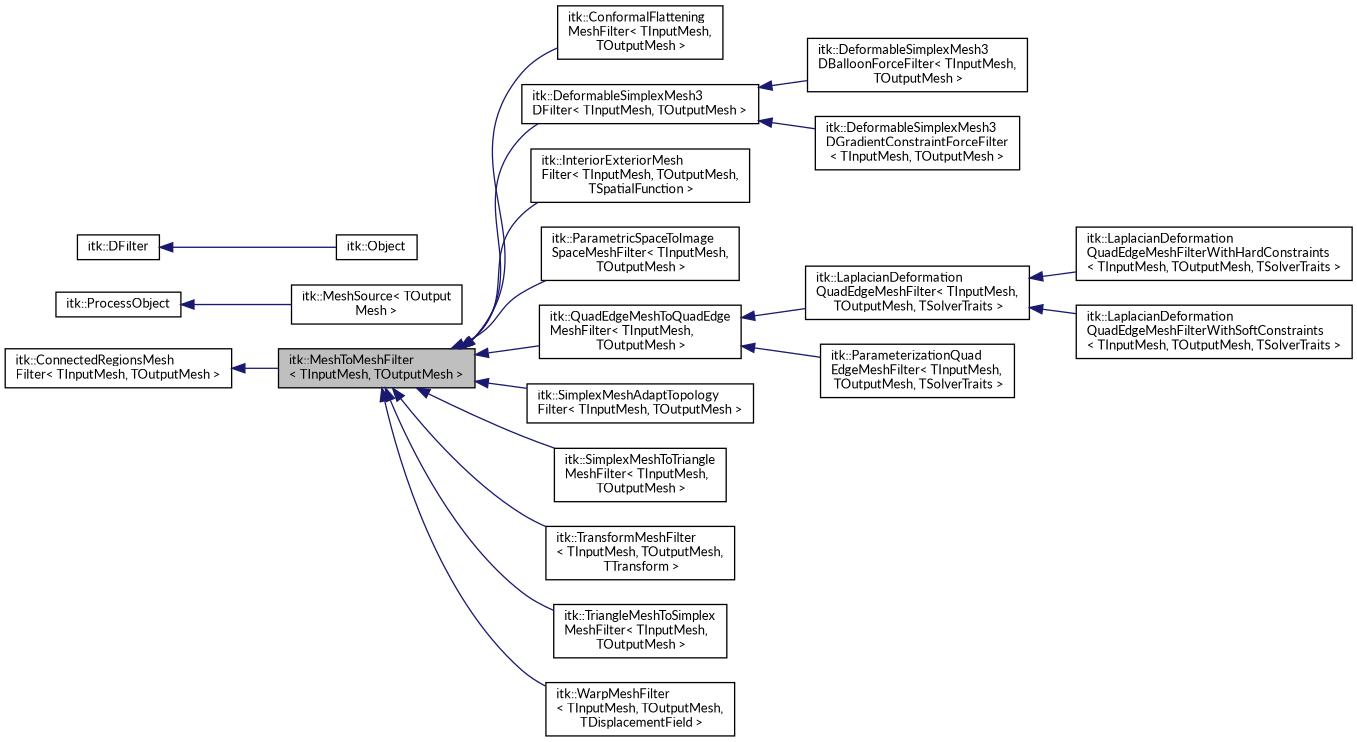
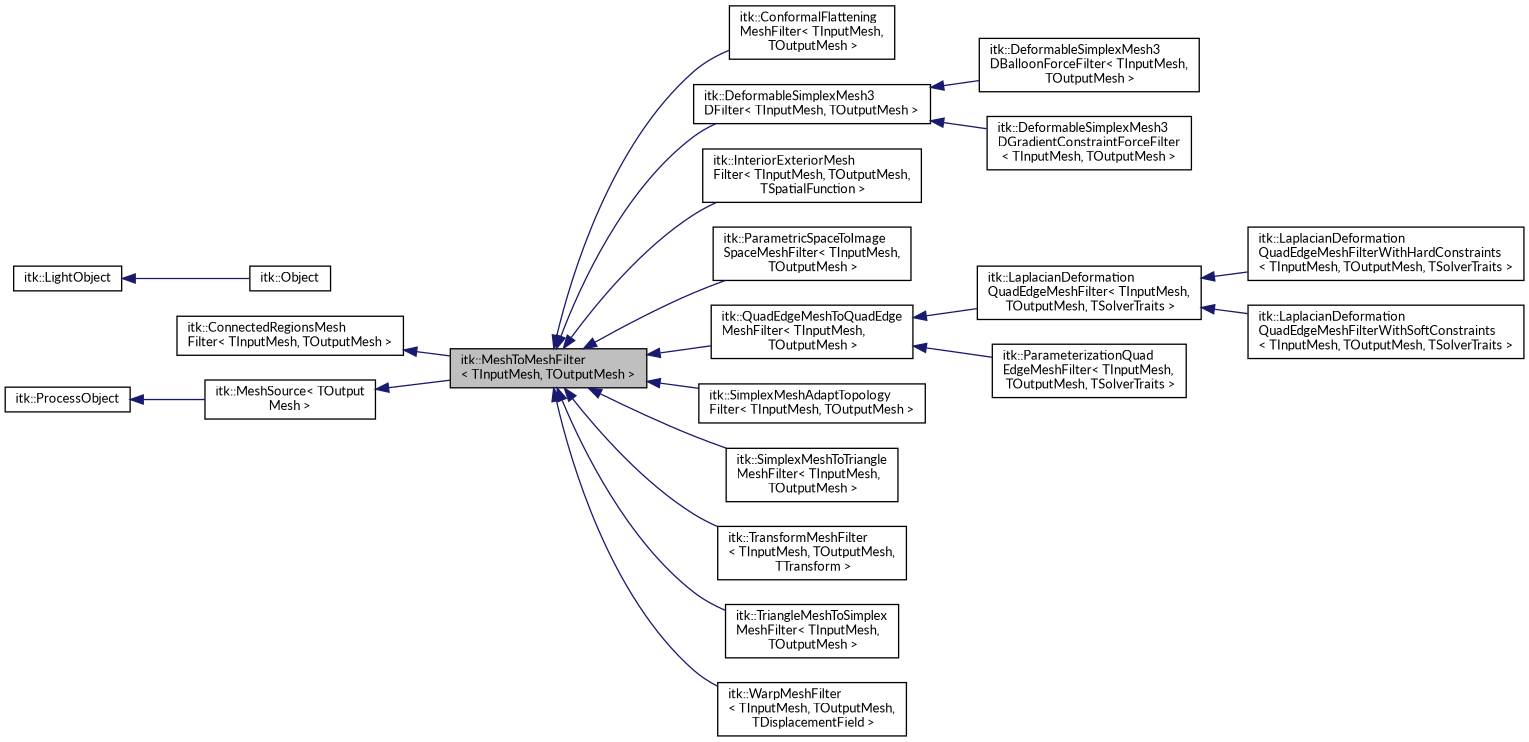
node "itk::DFilter": label "itk::DFilter" -> "itk::LightObject"
edge "itk::MeshToMeshFilter < TInputMesh, TOutputMesh >" -> "itk::MeshSource< TOutput Mesh >": added
